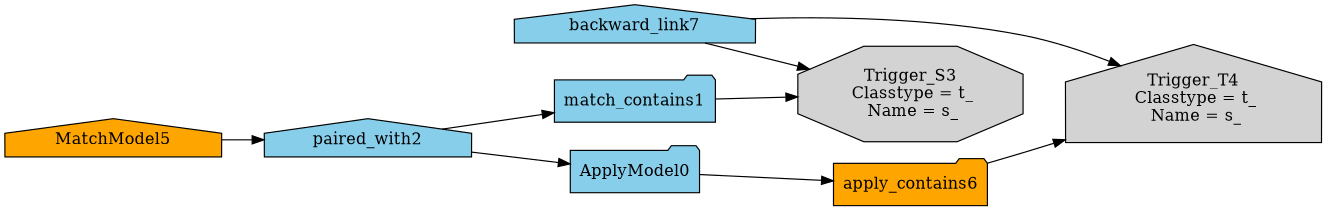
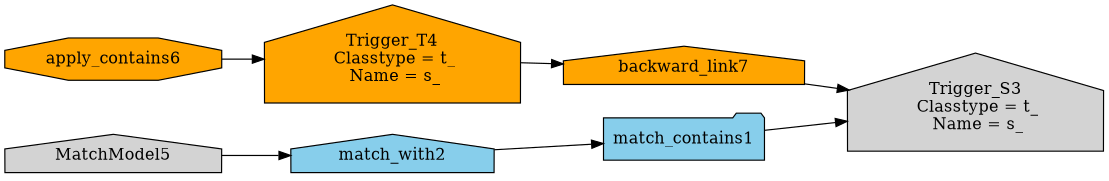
edge "backward_link7" -> "Trigger_T4 Classtype = t_ Name = s_": reversed
node "backward_link7": fillcolor skyblue -> orange
node "Trigger_S3 Classtype = t_ Name = s_": shape octagon -> house
node "Trigger_T4 Classtype = t_ Name = s_": fillcolor lightgrey -> orange
node "MatchModel5": fillcolor orange -> lightgrey
node "paired_with2": label "paired_with2" -> "match_with2"
node "ApplyModel0": removed
node "apply_contains6": shape folder -> octagon
